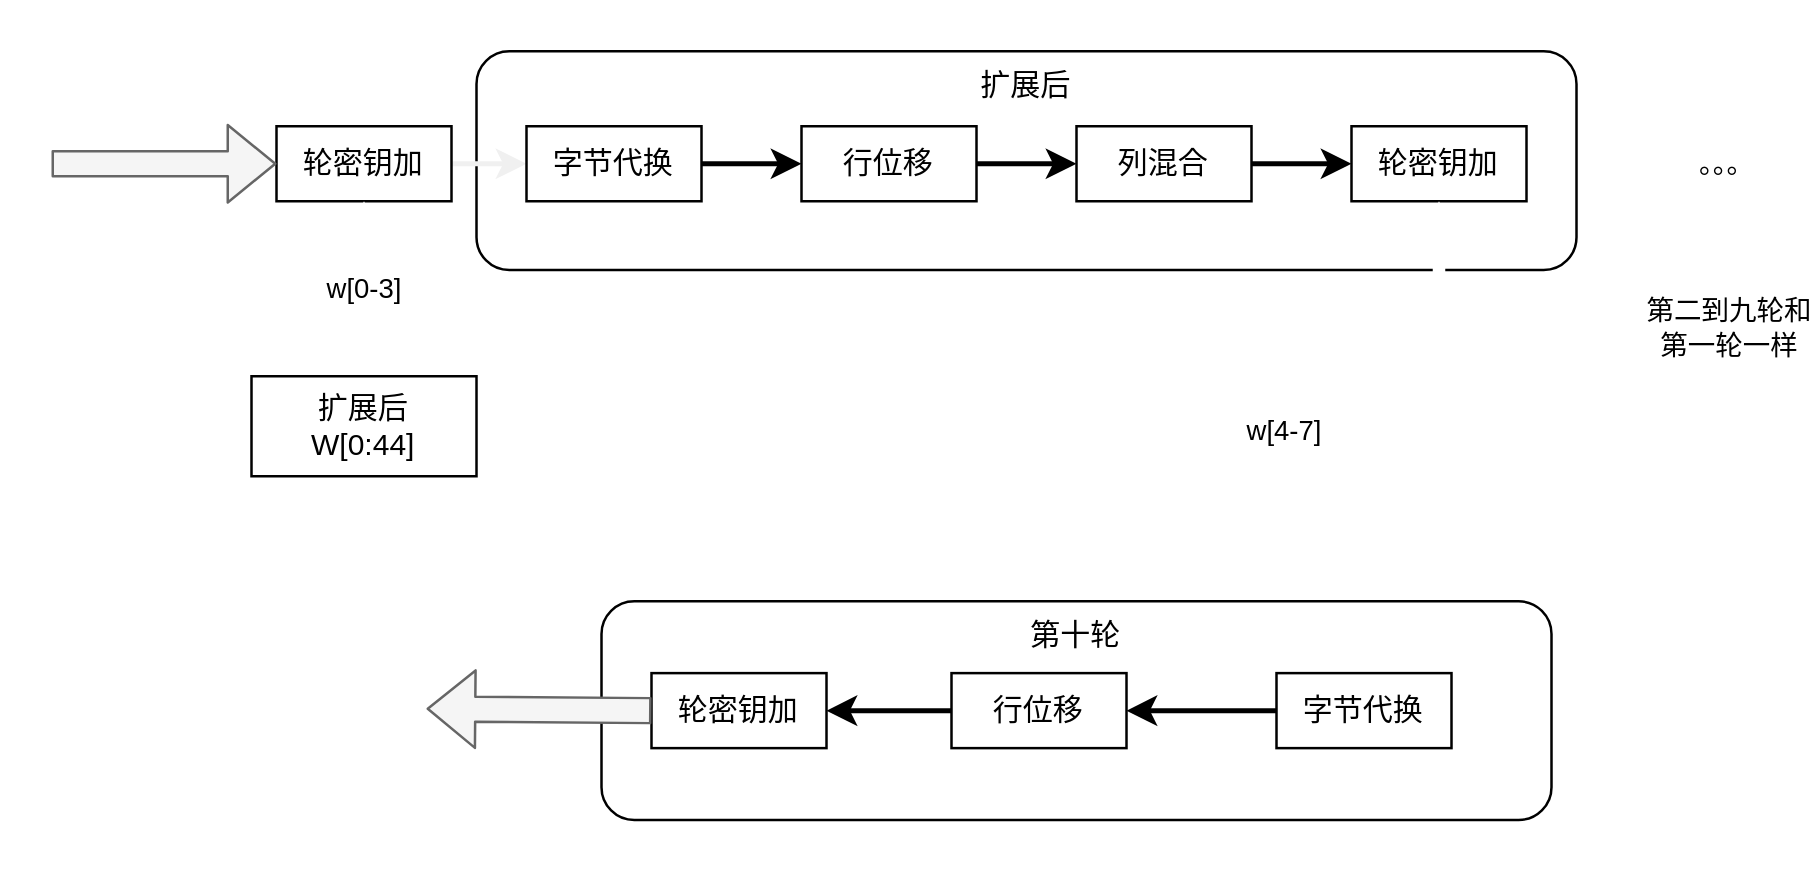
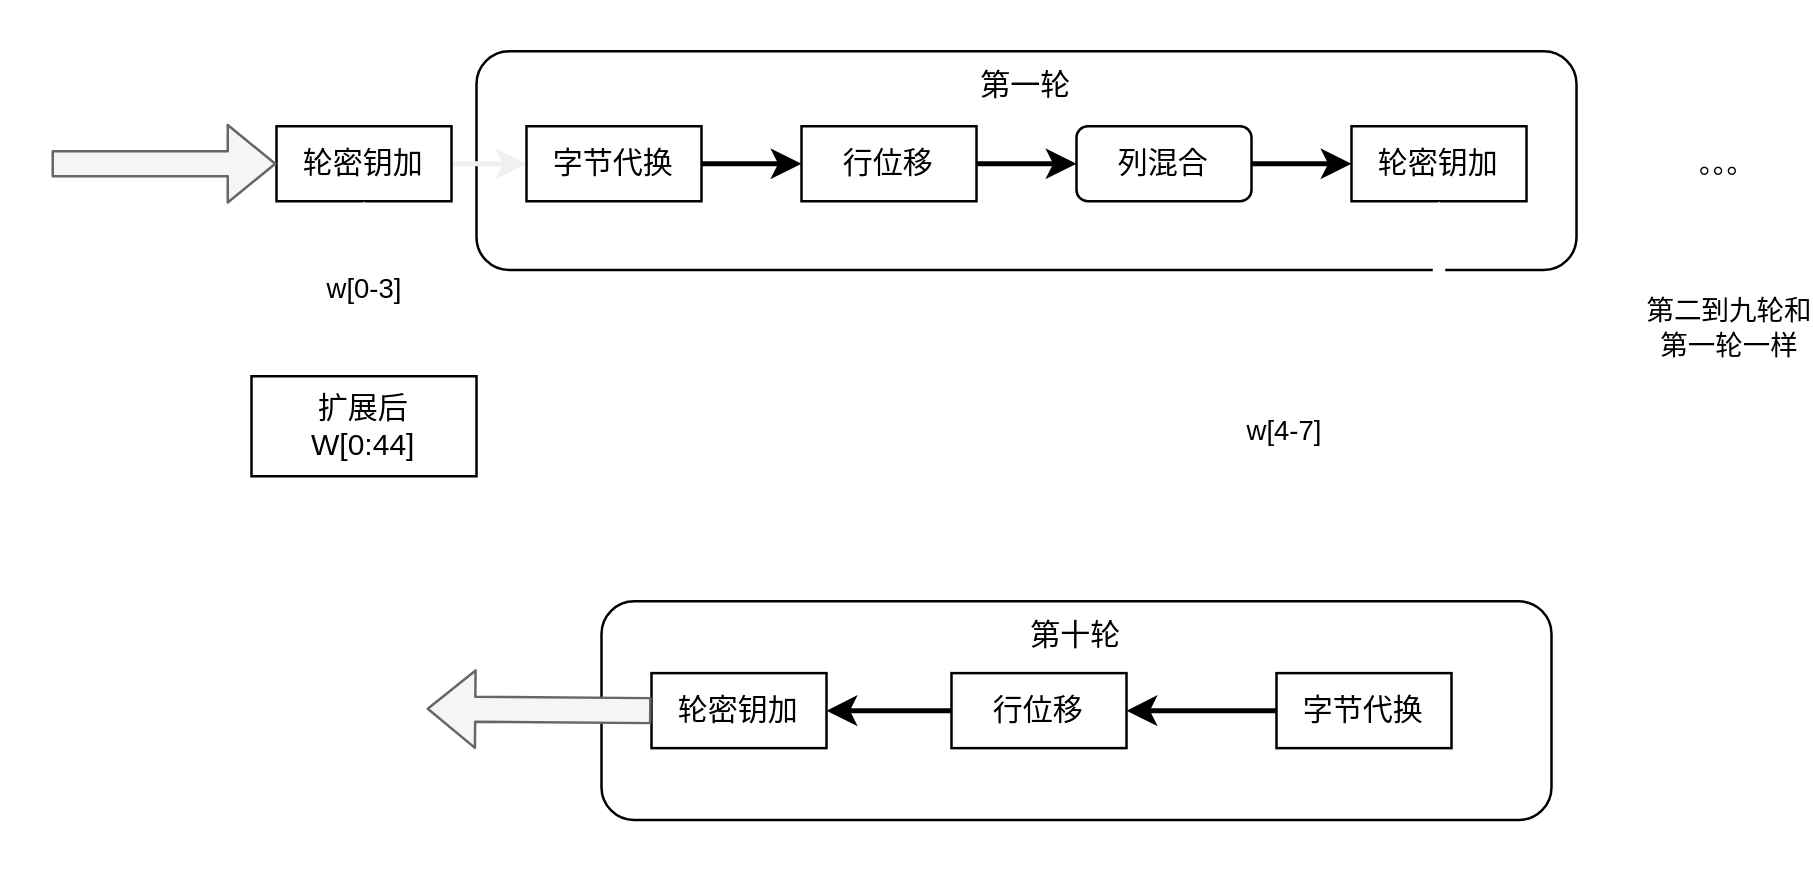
node "扩展后": label "扩展后" -> "第一轮"
node "列混合": shape rectangle -> rounded rectangle
